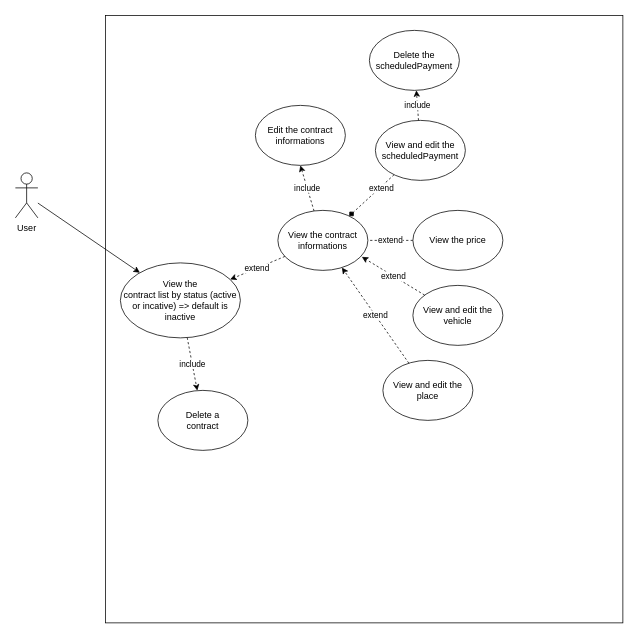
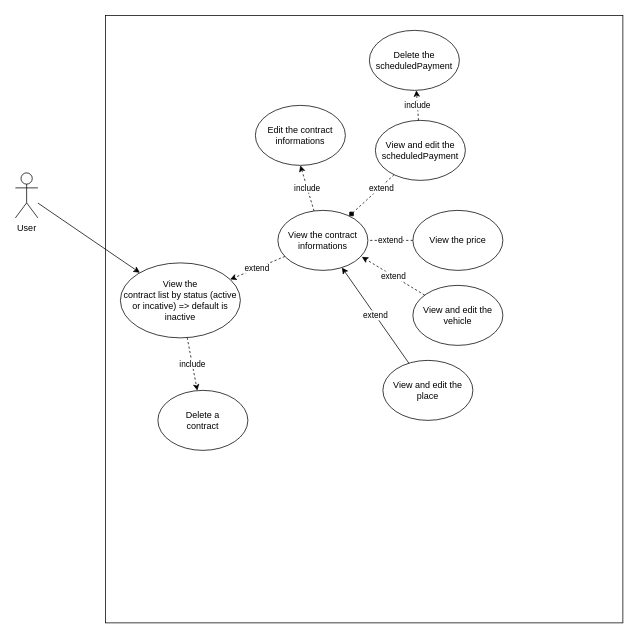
edge "View and edit the place" -> "View the contract informations": style dashed -> solid
